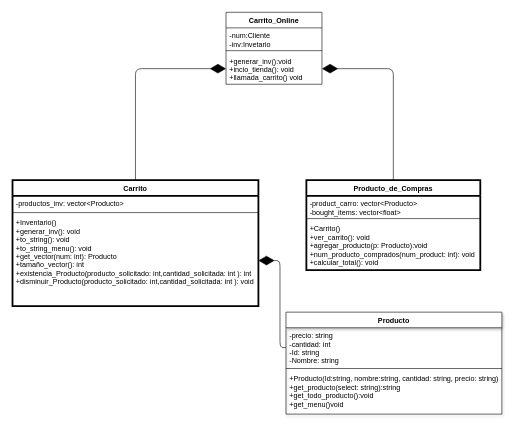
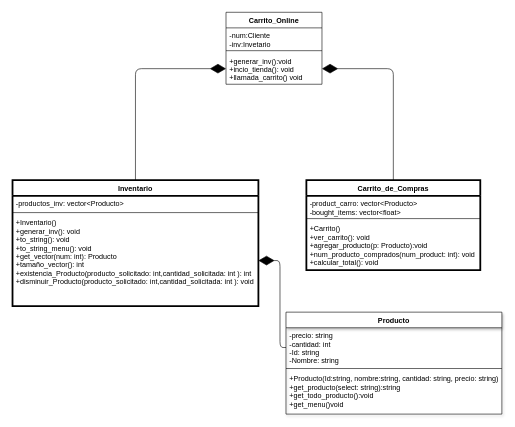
node "Carrito": label "Carrito" -> "Inventario"
node "Producto_de_Compras": label "Producto_de_Compras" -> "Carrito_de_Compras"
